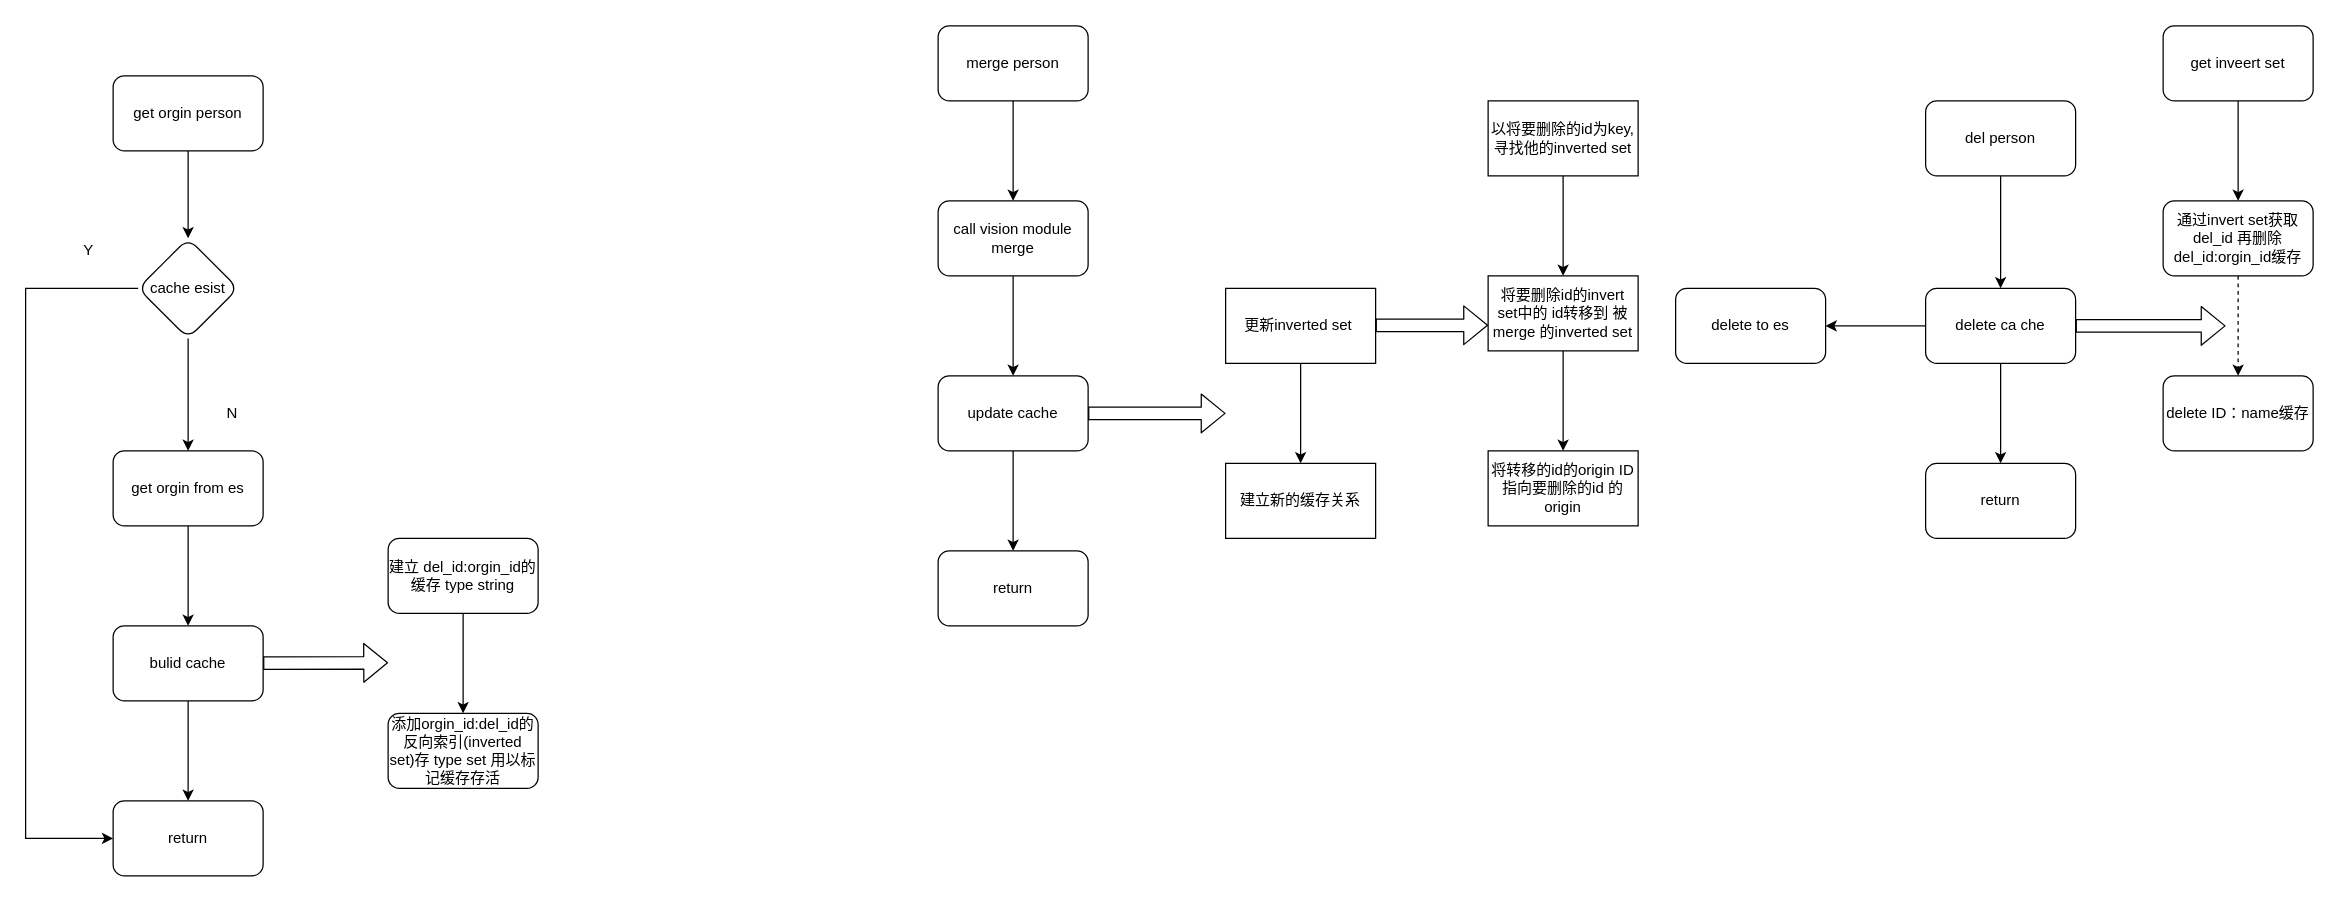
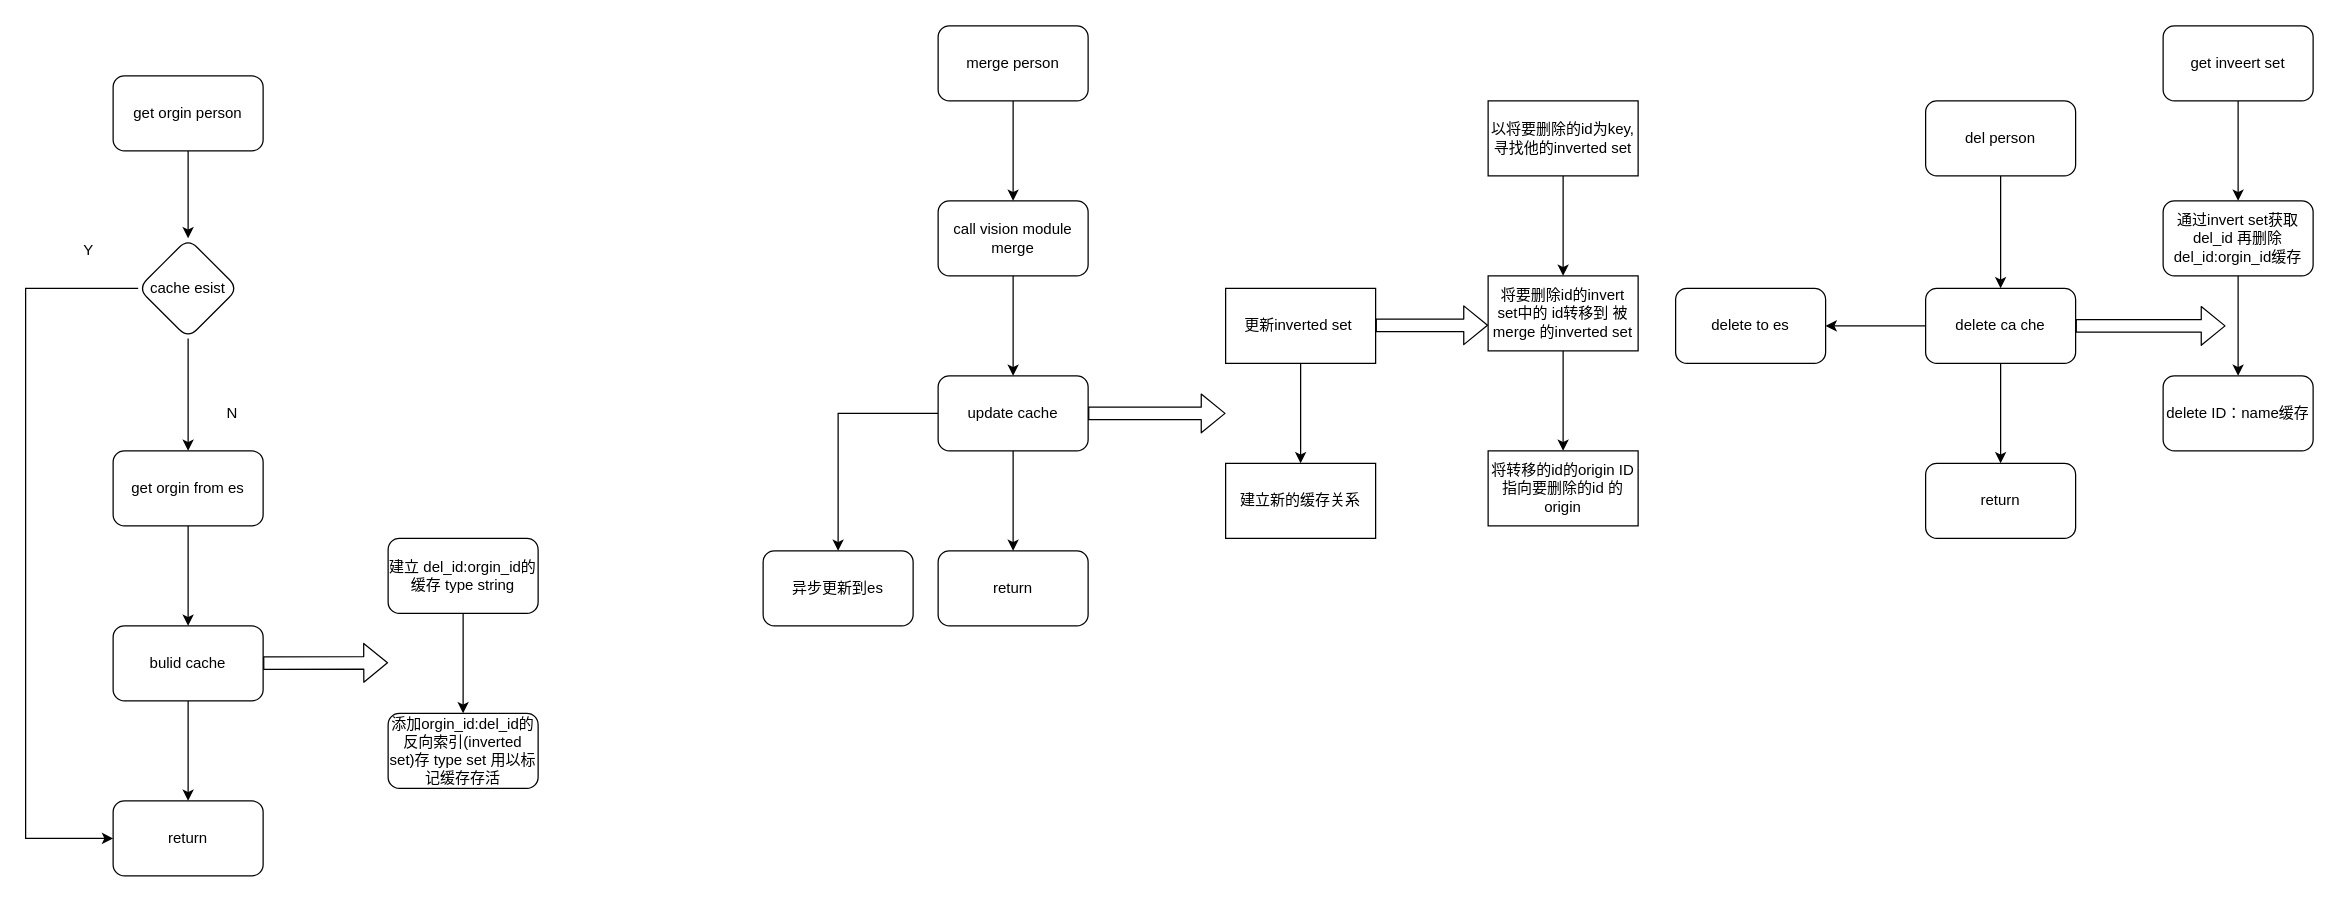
edge "通过invert set获取 del_id 再删除 del_id:orgin_id缓存" -> "delete ID：name缓存": style dashed -> solid
edge "update cache" -> "异步更新到es": added
node "异步更新到es": added
